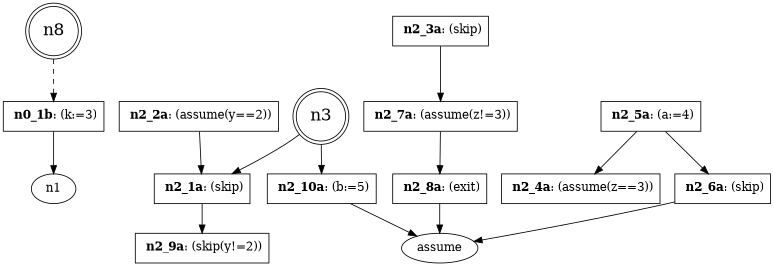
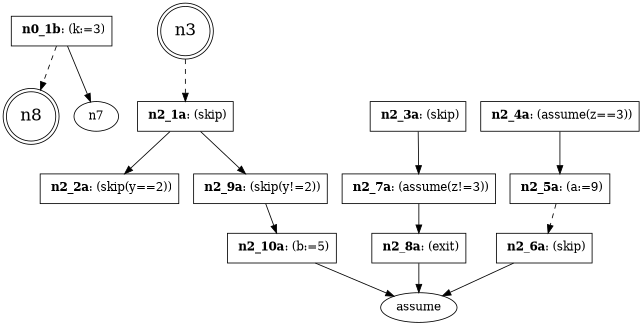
edge "n8" -> "n0_1b": reversed
node "n2_2a": text ": (assume(y==2))" -> ": (skip(y==2))"
node "n2_5a": text ": (a:=4)" -> ": (a:=9)"
edge "n2_2a" -> "n2_1a": reversed
edge "n2_5a" -> "n2_4a": reversed
edge "n2_5a" -> "n2_6a": style solid -> dashed
edge "n3" -> "n2_1a": style solid -> dashed
edge "n3" -> "n2_10a": now "n2_9a" -> "n2_10a"
node "n1": label "n1" -> "n7"
